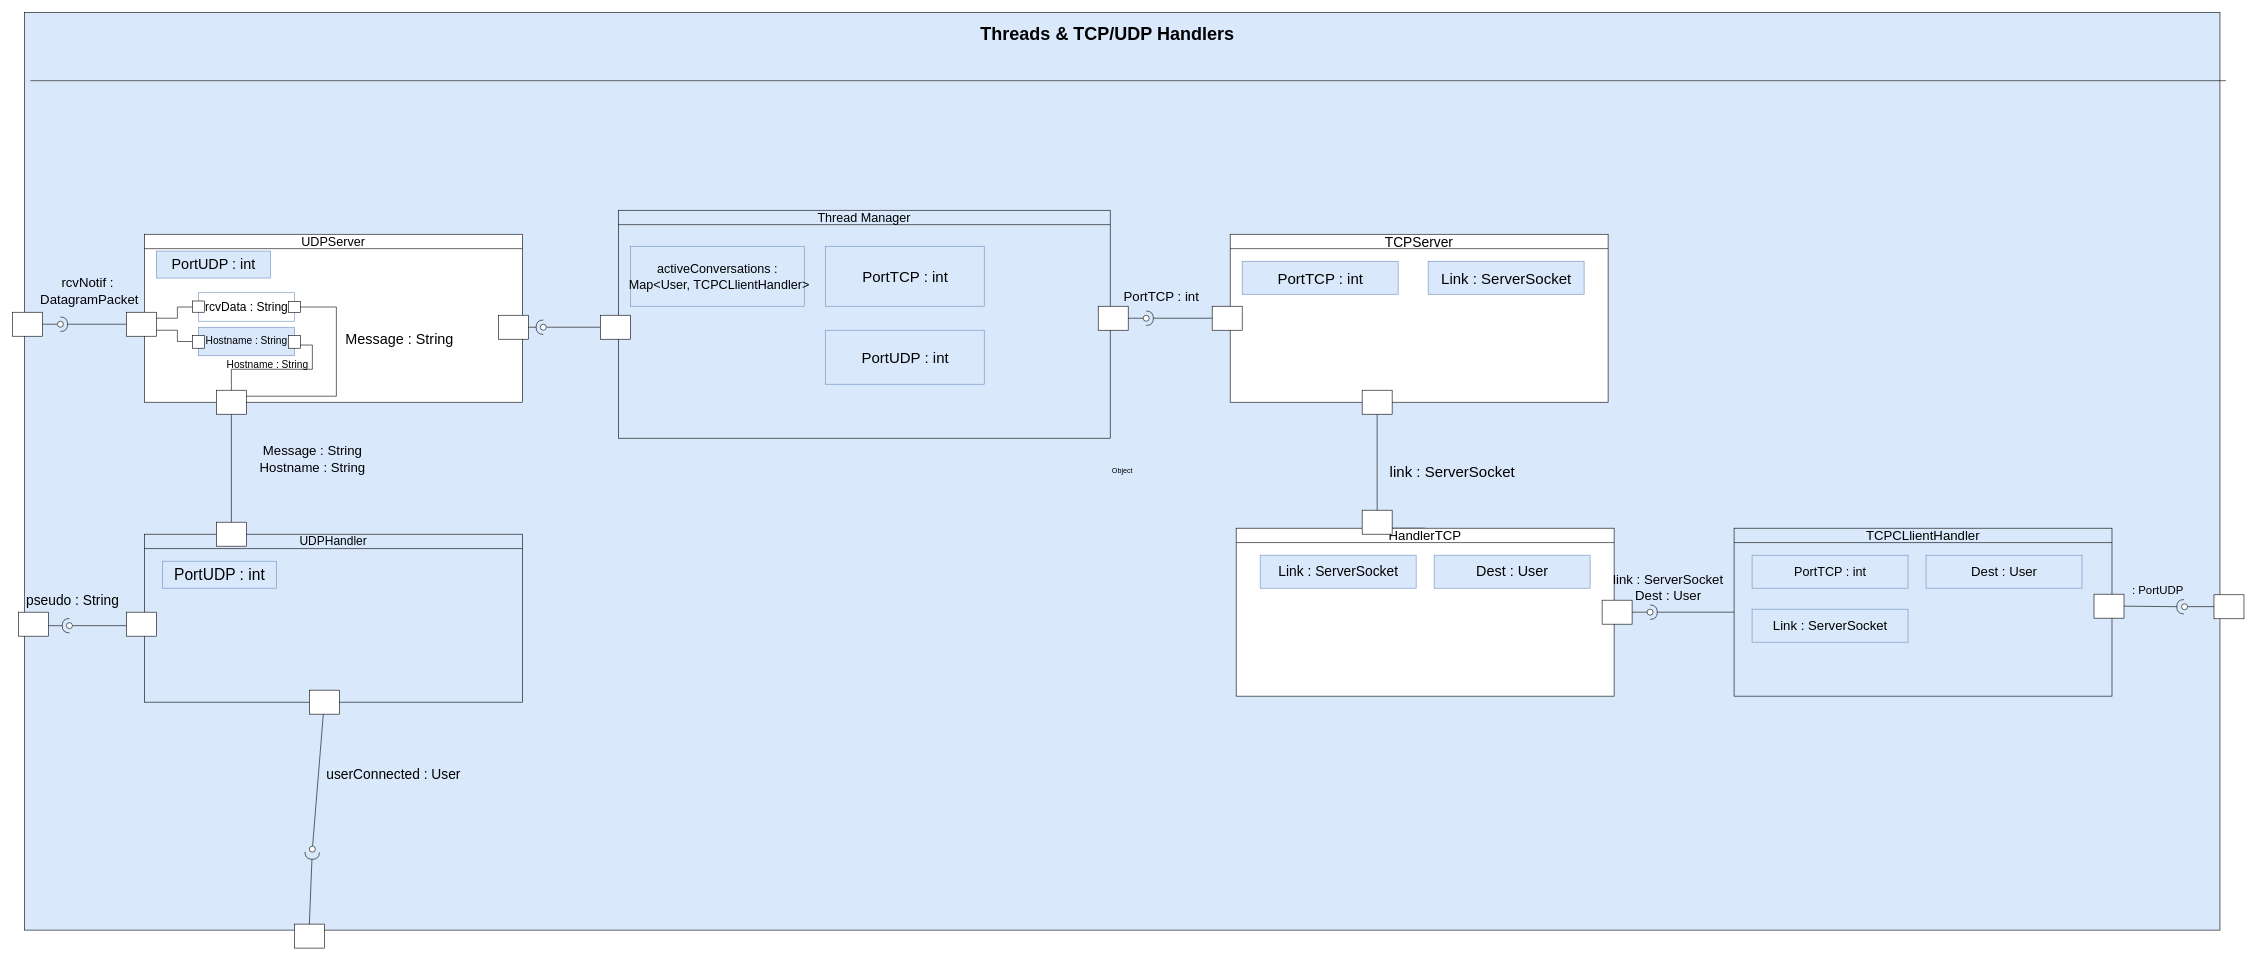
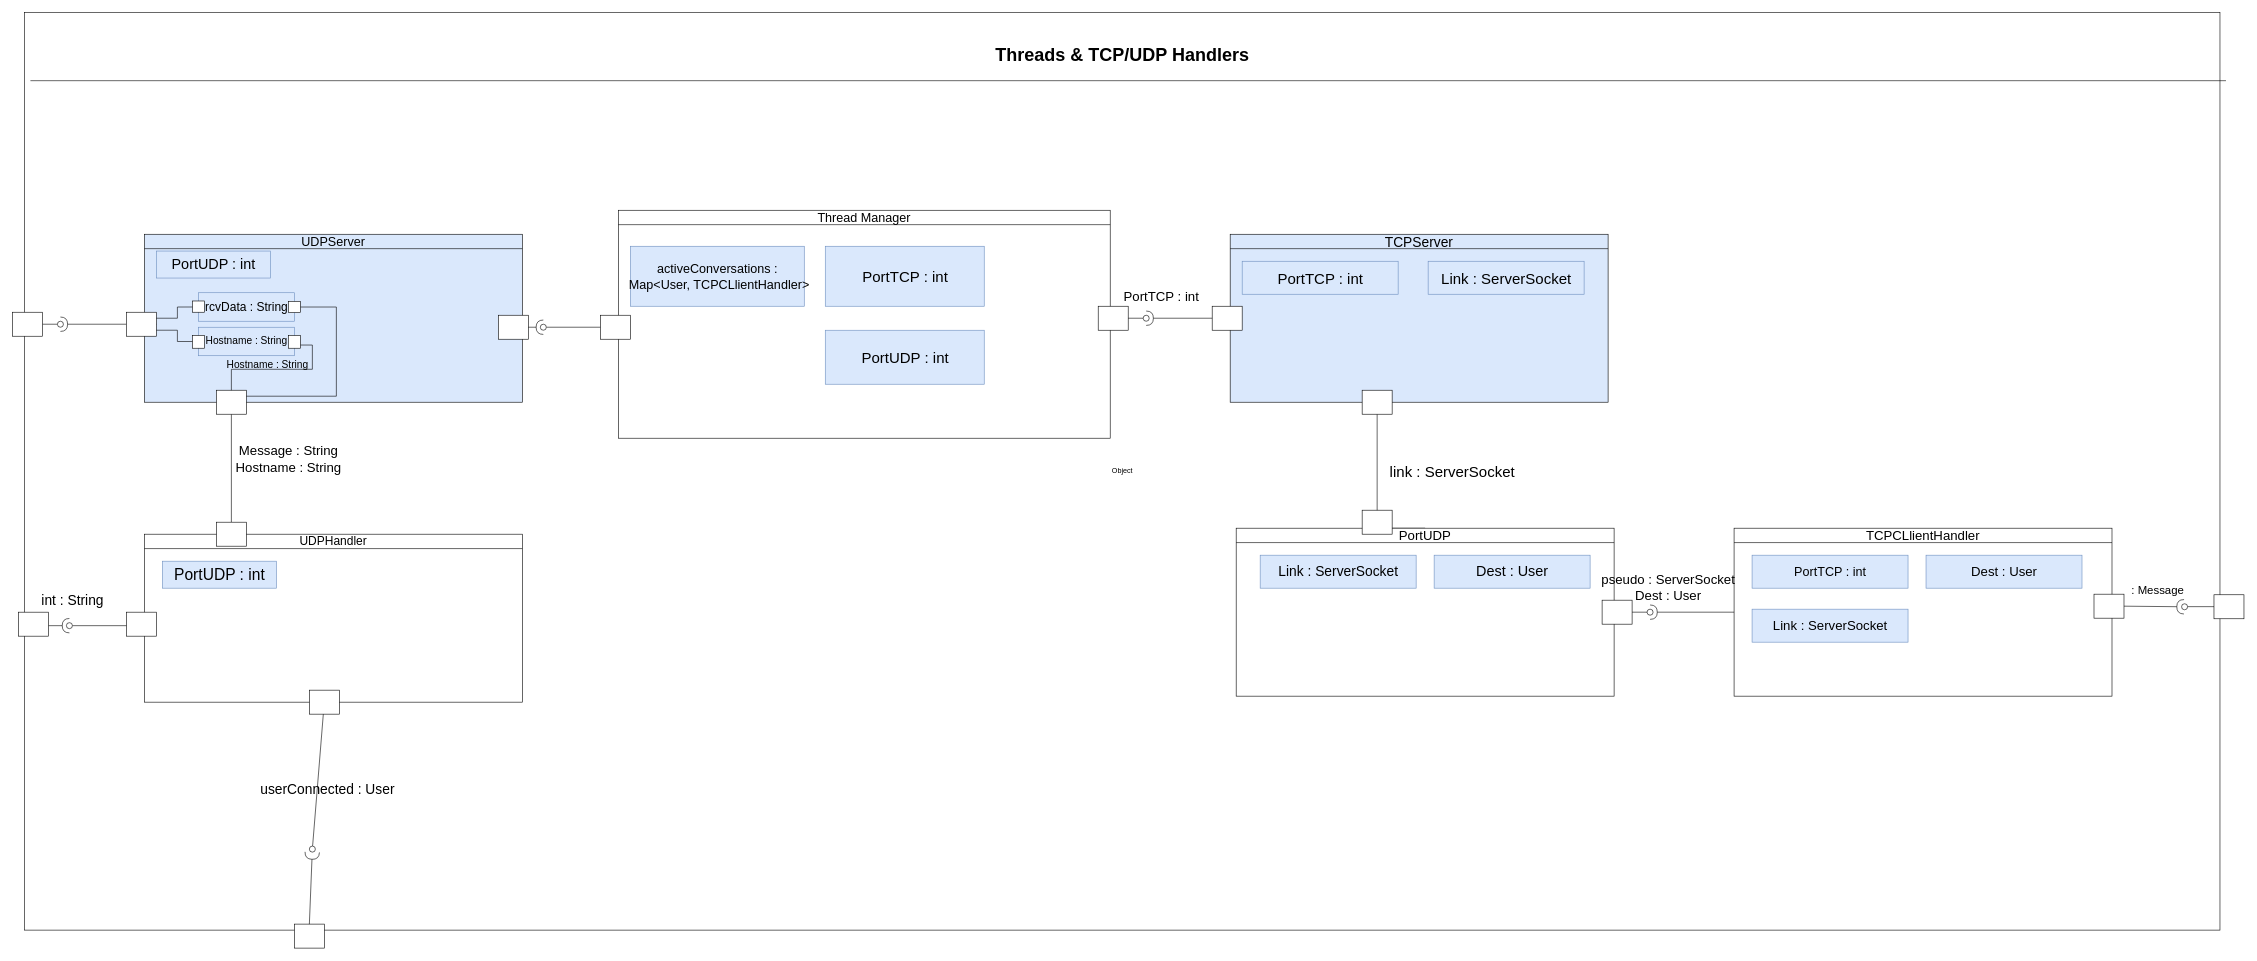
node "Threads & TCP/UDP Handlers": moved (1107, 33) -> (1122, 54)
node "rcvNotif : DatagramPacket": removed
node "rcvData : String": fillcolor #ffffff -> #dae8fc
node "UDPServer": fillcolor #ffffff -> #dae8fc
node "TCPServer": fillcolor #ffffff -> #dae8fc
node "Thread Manager": fillcolor #dae8fc -> #ffffff
node "Message : String": removed
node "Message : String Hostname : String": moved (312, 459) -> (288, 459)
node "Object": fillcolor #dae8fc -> #ffffff
node "HandlerTCP": label "HandlerTCP" -> "PortUDP"
node "link : ServerSocket Dest : User": label "link : ServerSocket Dest : User" -> "pseudo : ServerSocket Dest : User"
node ": PortUDP": label ": PortUDP" -> ": Message"
node "pseudo : String": label "pseudo : String" -> "int : String"
node "TCPCLlientHandler": fillcolor #dae8fc -> #ffffff
node "UDPHandler": fillcolor #dae8fc -> #ffffff
node "userConnected : User": moved (393, 774) -> (327, 789)
